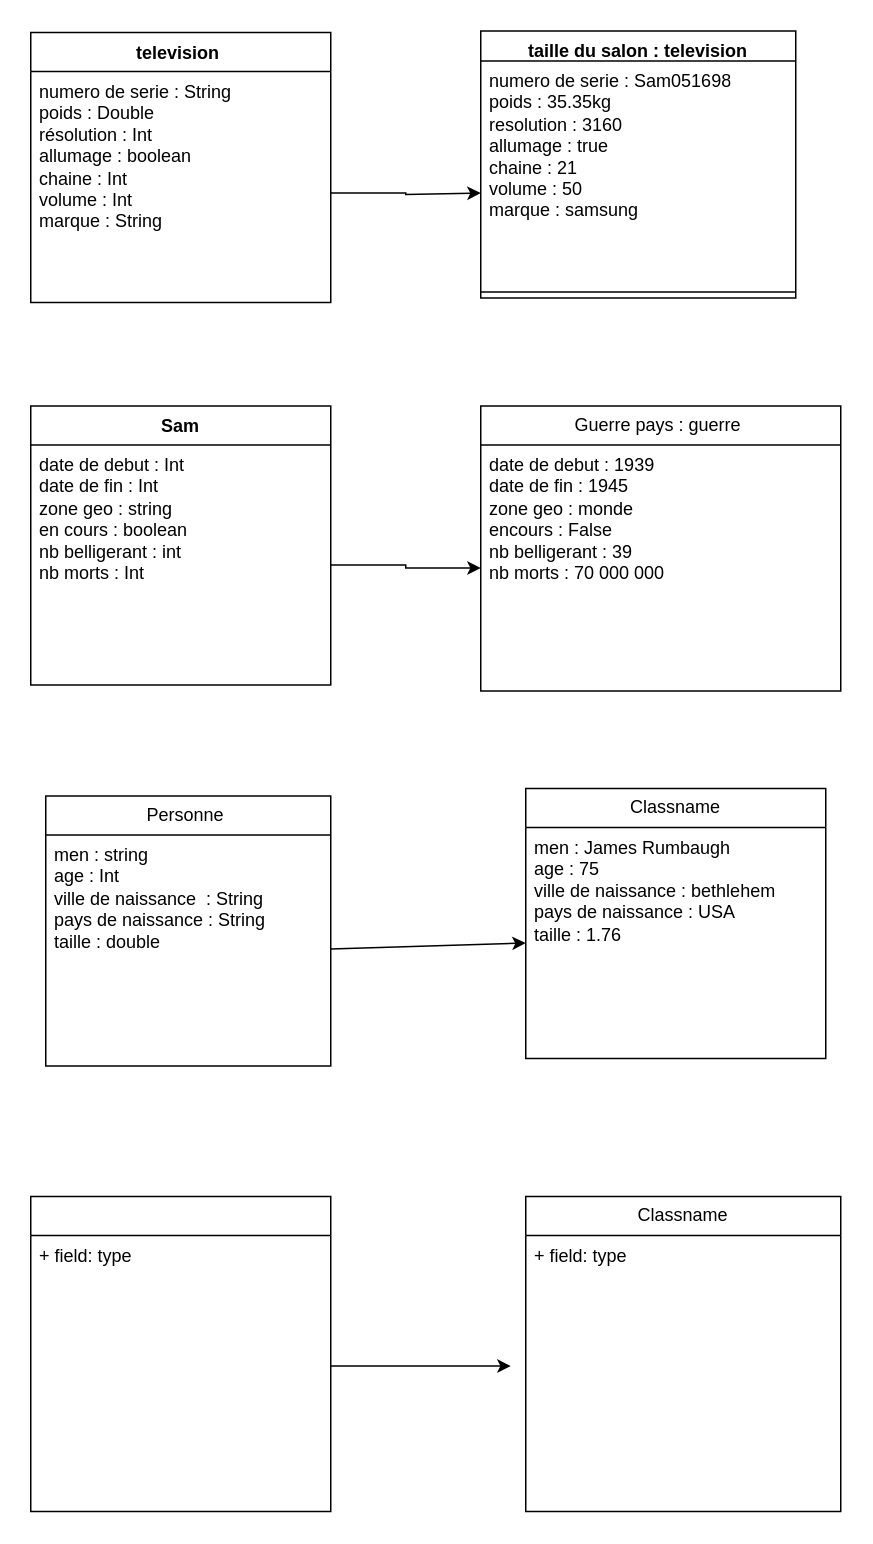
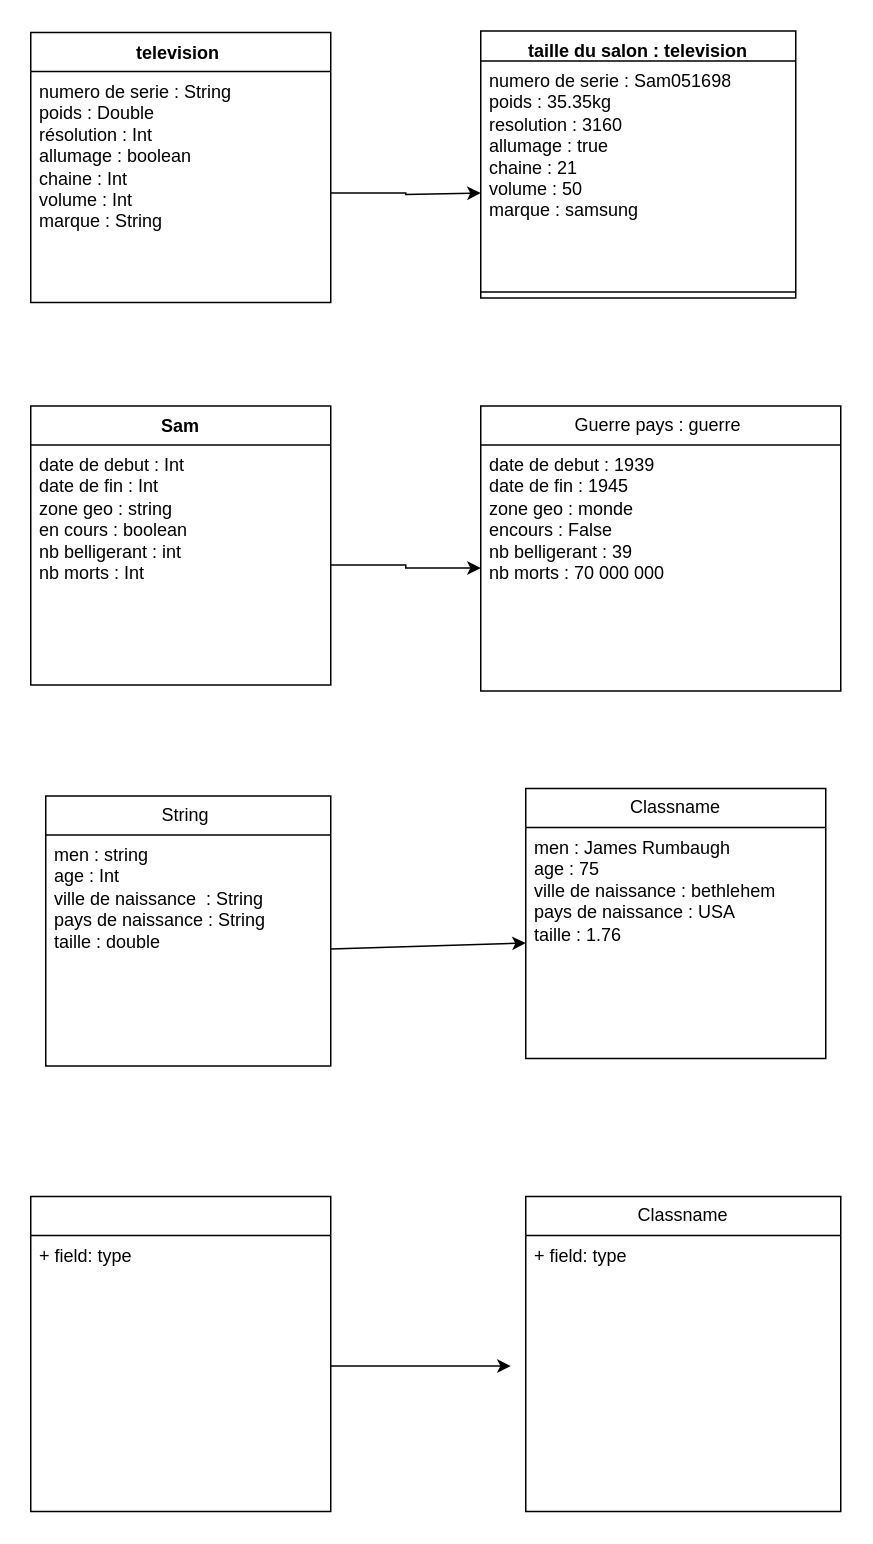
node "Personne": label "Personne" -> "String"
